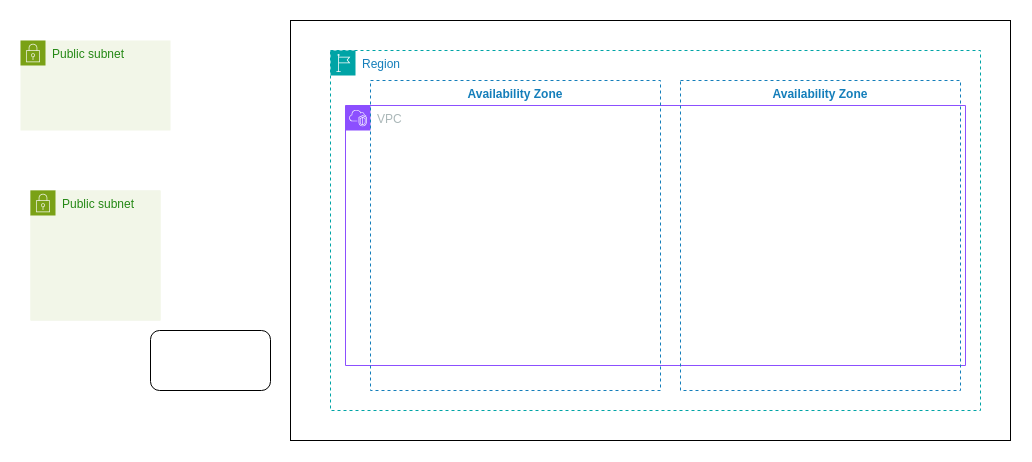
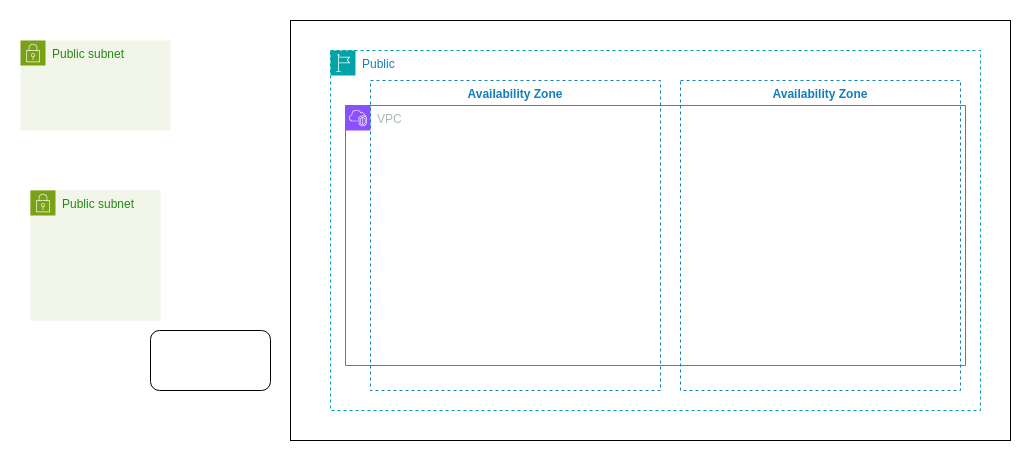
node "Region": label "Region" -> "Public"
